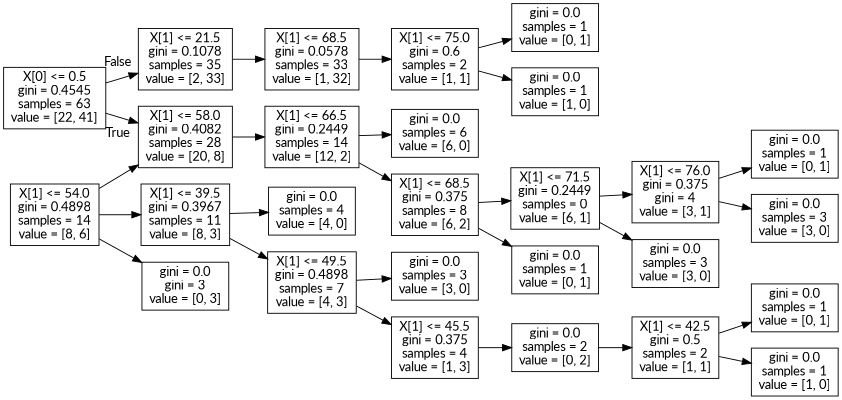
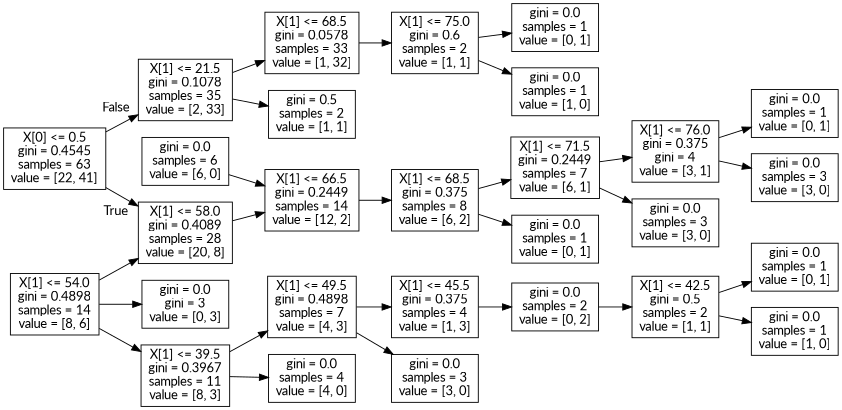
node "gini = 0.5 samples = 2 value = [1, 1]": added
edge "X[1] <= 66.5 gini = 0.2449 samples = 14 value = [12, 2]" -> "gini = 0.0 samples = 6 value = [6, 0]": reversed
node "X[1] <= 58.0 gini = 0.4082 samples = 28 value = [20, 8]": label "X[1] <= 58.0 gini = 0.4082 samples = 28 value = [20, 8]" -> "X[1] <= 58.0 gini = 0.4089 samples = 28 value = [20, 8]"
node "X[1] <= 71.5 gini = 0.2449 samples = 0 value = [6, 1]": label "X[1] <= 71.5 gini = 0.2449 samples = 0 value = [6, 1]" -> "X[1] <= 71.5 gini = 0.2449 samples = 7 value = [6, 1]"
